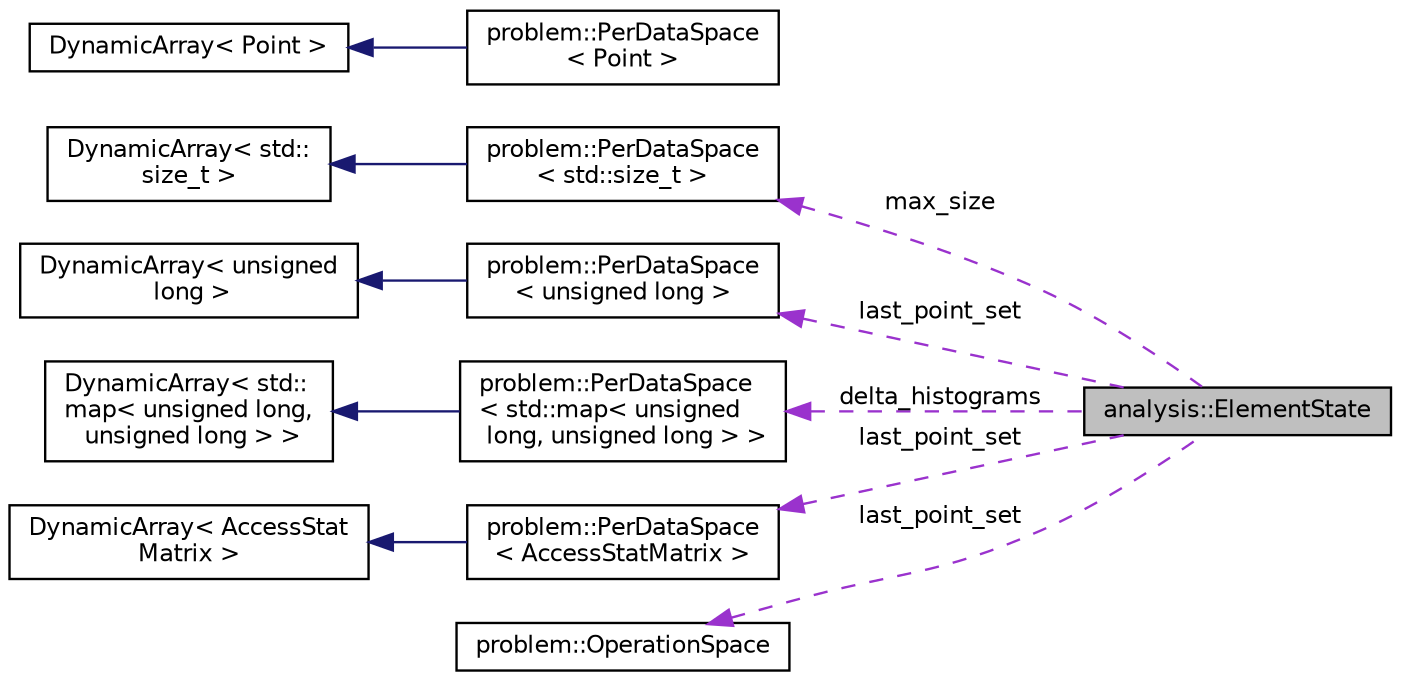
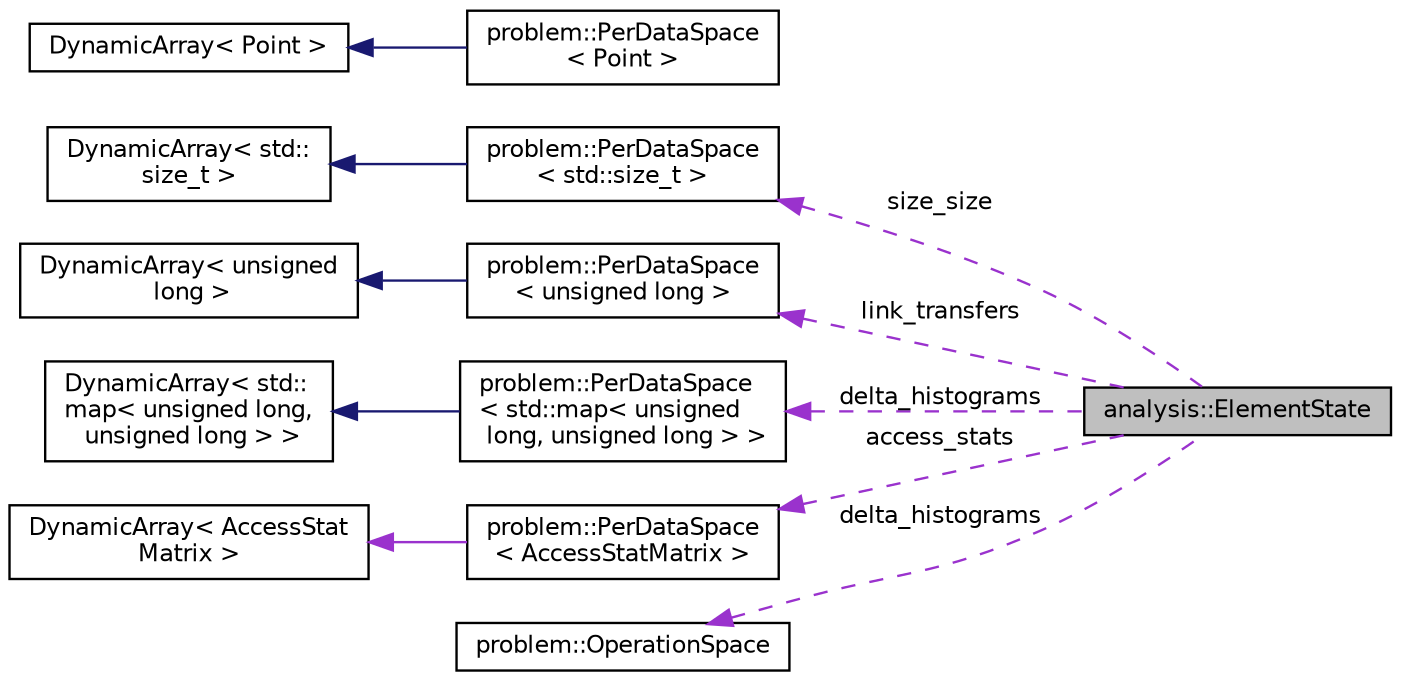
edge "analysis::ElementState" -> "problem::PerDataSpace < std::size_t >": label " max_size" -> " size_size"
edge "analysis::ElementState" -> "problem::PerDataSpace < unsigned long >": label " last_point_set" -> " link_transfers"
edge "analysis::ElementState" -> "problem::PerDataSpace < AccessStatMatrix >": label " last_point_set" -> " access_stats"
edge "analysis::ElementState" -> "problem::OperationSpace": label " last_point_set" -> " delta_histograms"
edge "problem::PerDataSpace < AccessStatMatrix >" -> "DynamicArray< AccessStat Matrix >": color midnightblue -> darkorchid3
